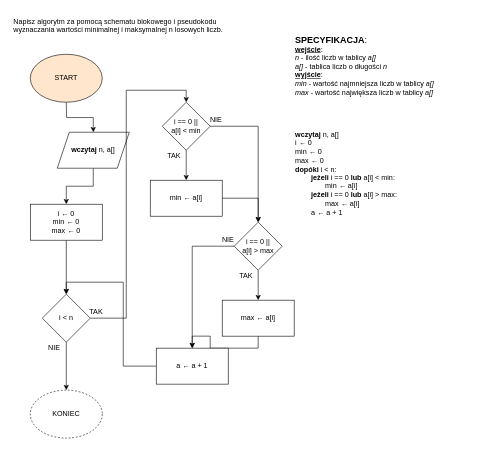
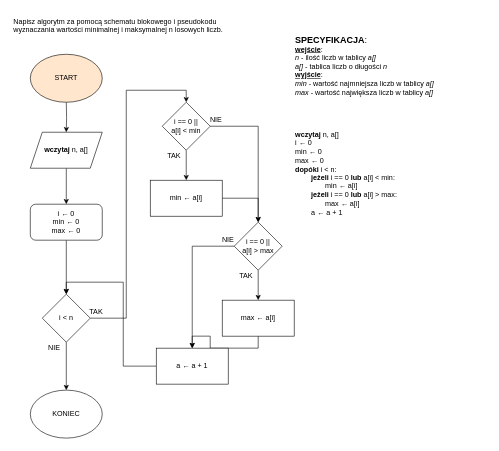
node "wczytaj n, a[]": moved (93, 150) -> (66, 150)
node "i ← 0 min ← 0 max ← 0": shape rectangle -> rounded rectangle
node "KONIEC": style dashed -> solid
